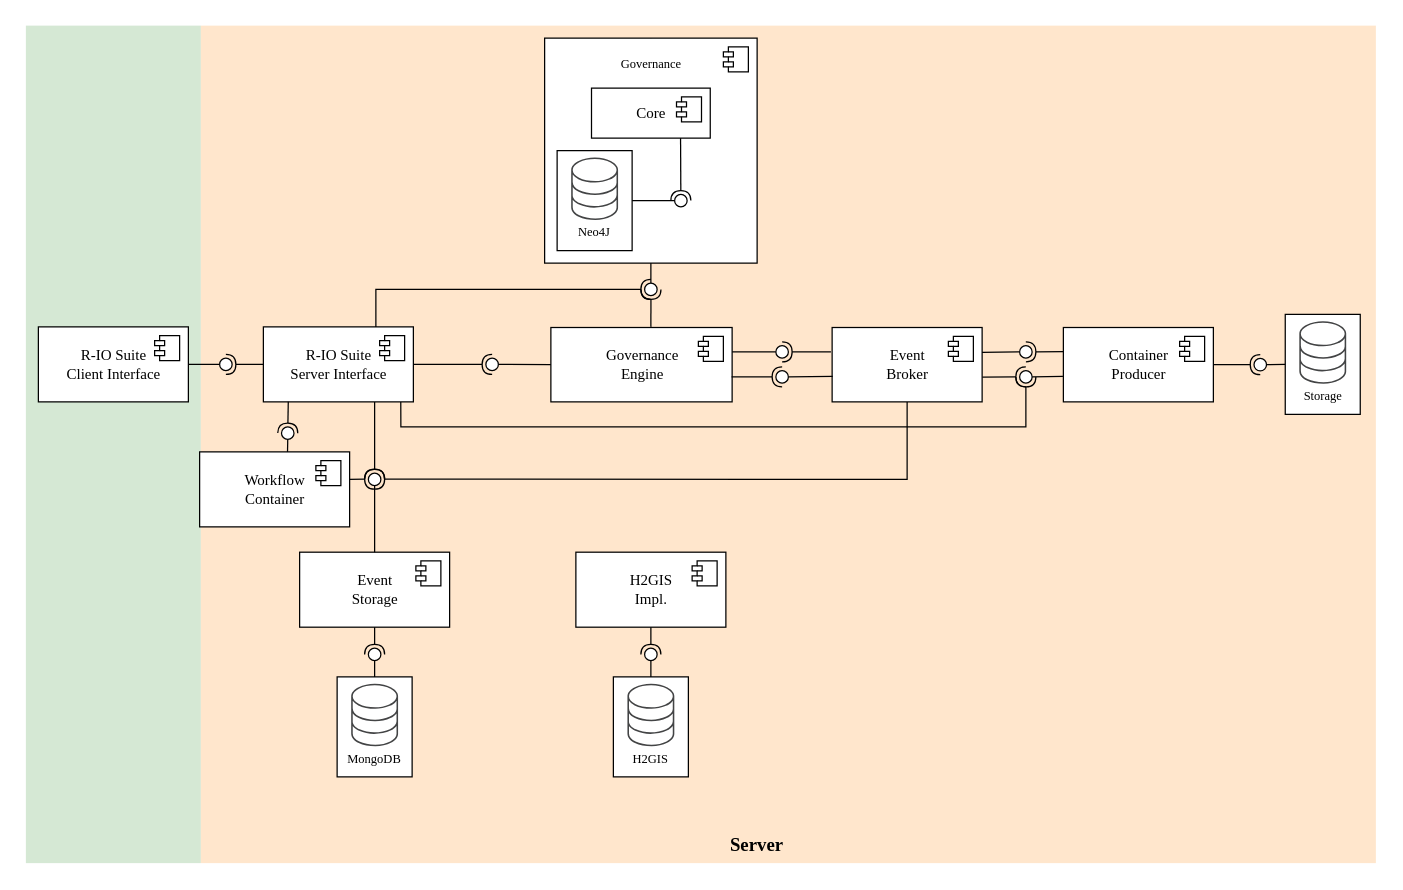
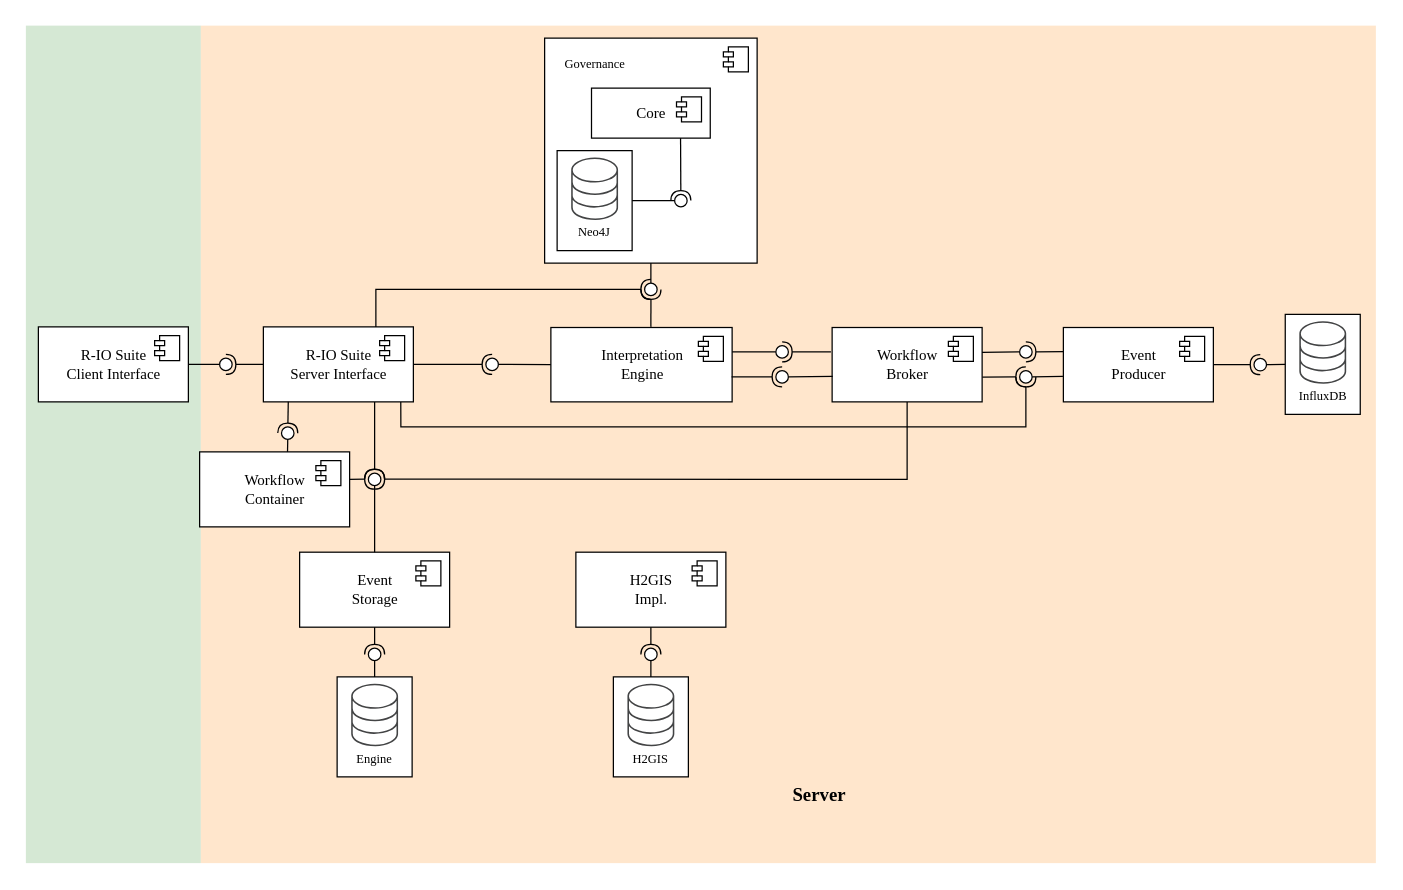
node "Governance": moved (651, 63) -> (594, 63)
node "Governance Engine": label "Governance Engine" -> "Interpretation Engine"
node "Event Broker": label "Event Broker" -> "Workflow Broker"
node "Container Producer": label "Container Producer" -> "Event Producer"
node "Storage": label "Storage" -> "InfluxDB"
node "MongoDB": label "MongoDB" -> "Engine"
node "Server": moved (757, 844) -> (819, 794)
